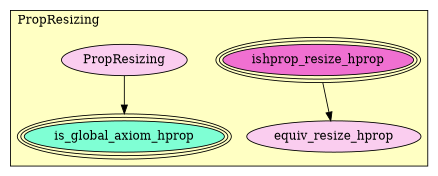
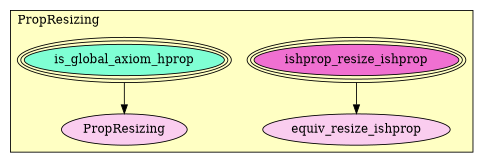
node "ishprop_resize_hprop": label "ishprop_resize_hprop" -> "ishprop_resize_ishprop"
edge "PropResizing" -> "is_global_axiom_hprop": reversed
node "equiv_resize_hprop": label "equiv_resize_hprop" -> "equiv_resize_ishprop"
